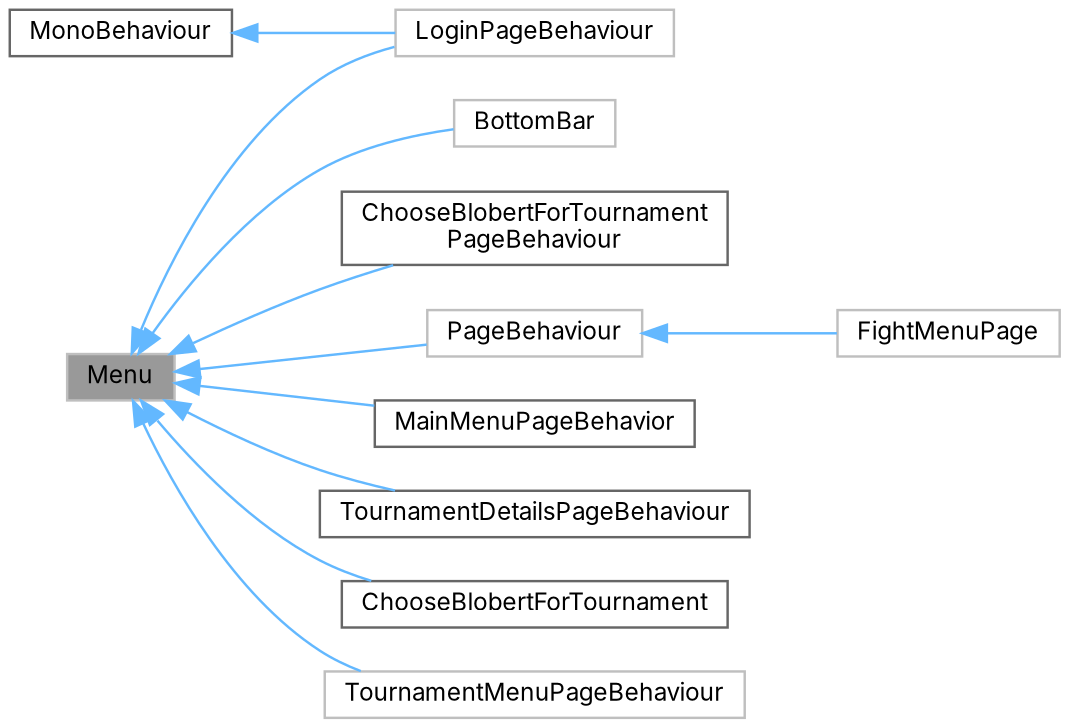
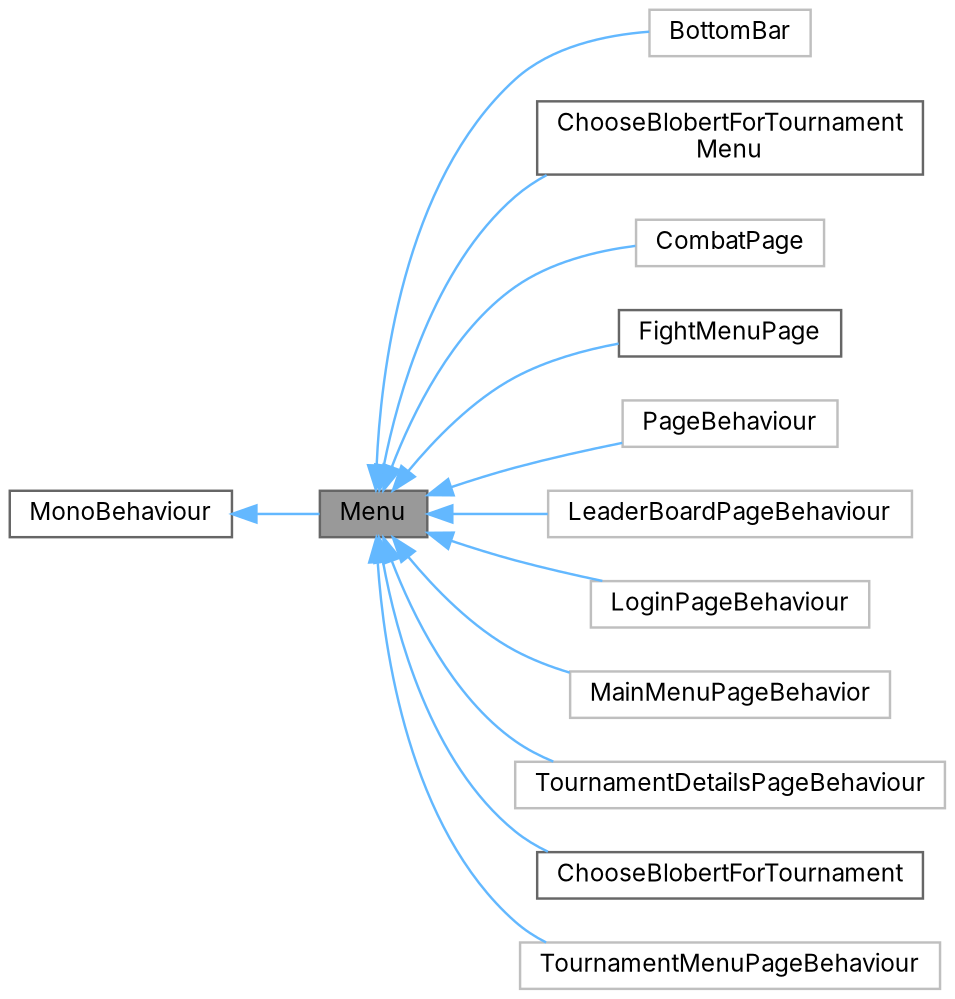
edge "LoginPageBehaviour" -> "MonoBehaviour": now "Menu" -> "MonoBehaviour"
node "ChooseBlobertForTournament PageBehaviour": label "ChooseBlobertForTournament PageBehaviour" -> "ChooseBlobertForTournament Menu"
node "CombatPage": added
edge "FightMenuPage" -> "PageBehaviour": now "FightMenuPage" -> "Menu"
node "FightMenuPage": color grey75 -> gray40
node "Menu": color grey75 -> gray40
node "MainMenuPageBehavior": color gray40 -> grey75
node "TournamentDetailsPageBehaviour": color gray40 -> grey75
node "LeaderBoardPageBehaviour": added
